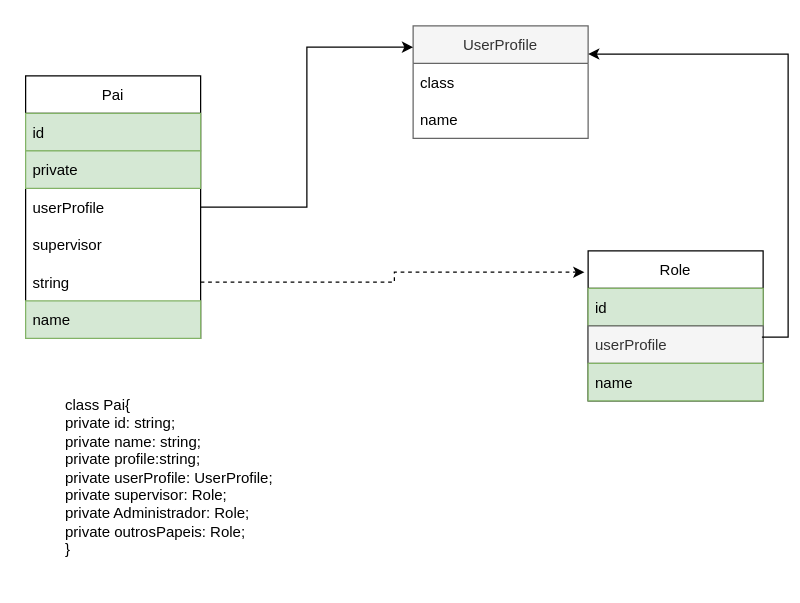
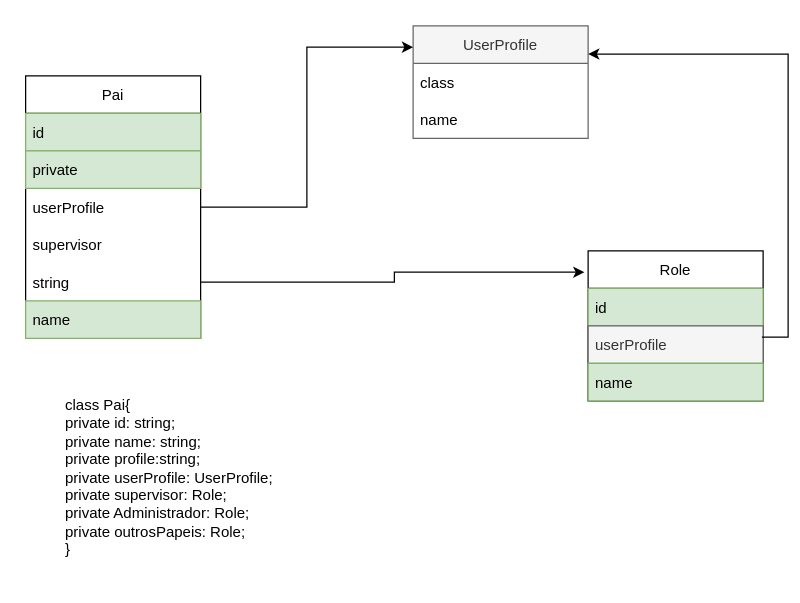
edge "string" -> "Role": style dashed -> solid
